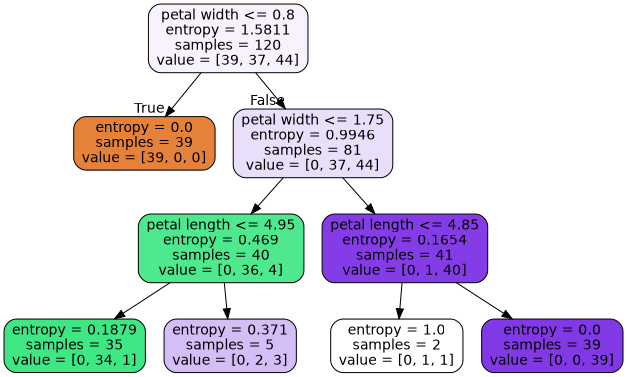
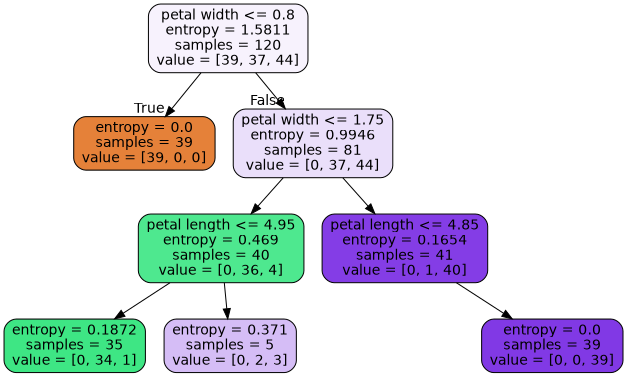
node "entropy = 0.1879 samples = 35 value = [0, 34, 1]": label "entropy = 0.1879 samples = 35 value = [0, 34, 1]" -> "entropy = 0.1872 samples = 35 value = [0, 34, 1]"
node "entropy = 1.0 samples = 2 value = [0, 1, 1]": removed
